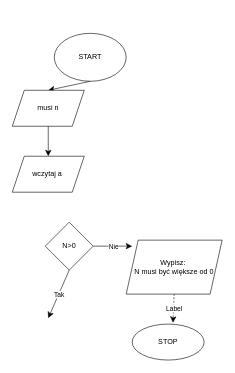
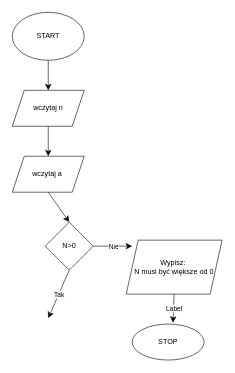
node "START": moved (90, 57) -> (48, 36)
node "musi n": label "musi n" -> "wczytaj n"
edge "wczytaj a" -> "N>0": added
edge "Wypisz: N musi być większe od 0" -> "STOP": style dashed -> solid
